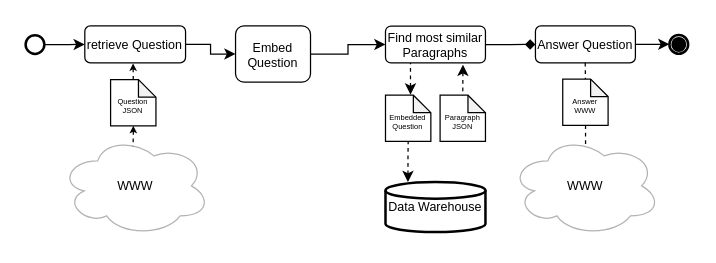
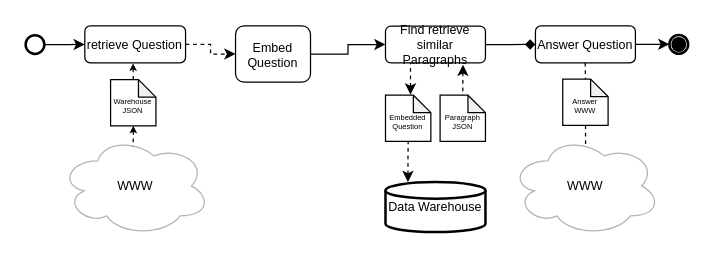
node "Find most similar Paragraphs": label "Find most similar Paragraphs" -> "Find retrieve similar Paragraphs"
edge "retrieve Question" -> "Embed Question": style solid -> dashed
node "Question JSON": label "Question JSON" -> "Warehouse JSON"
